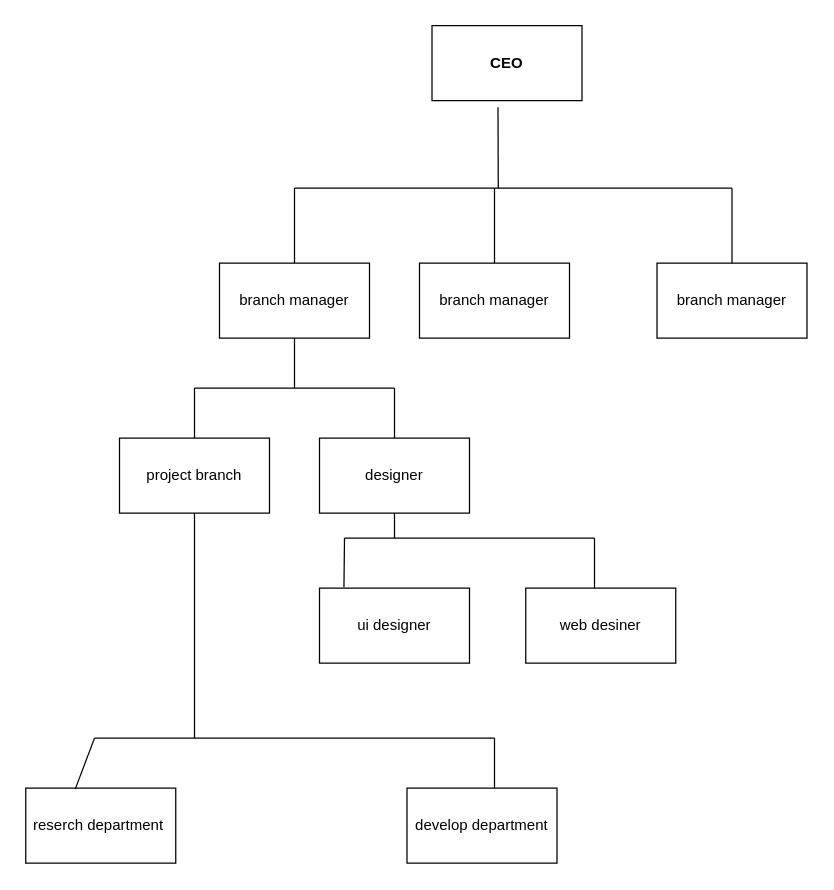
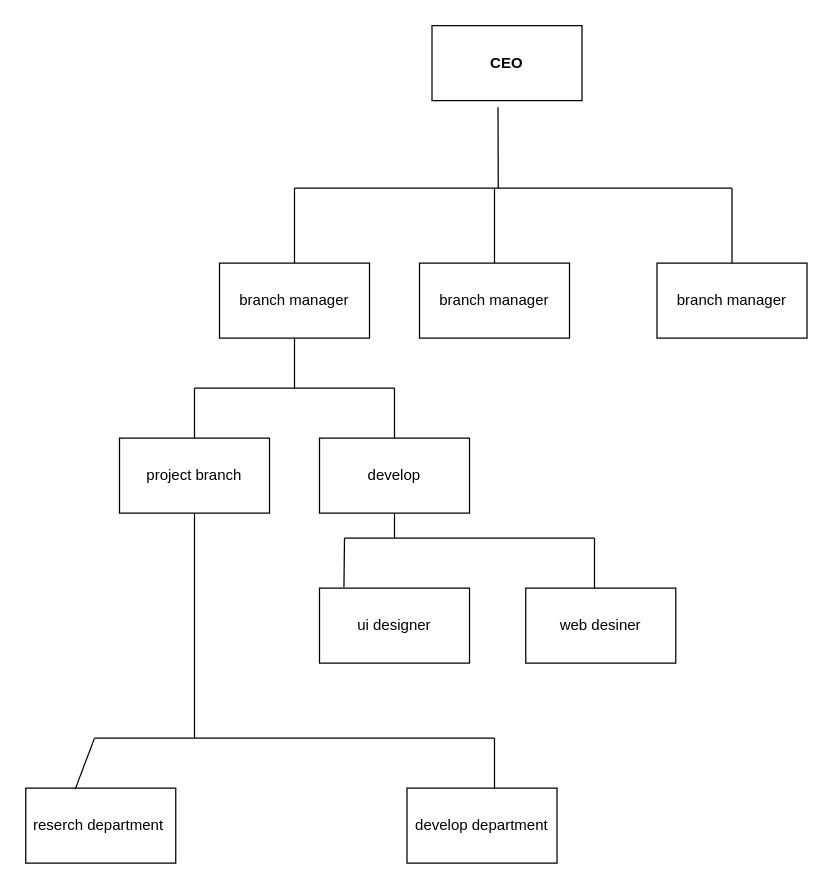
node "designer": label "designer" -> "develop"
